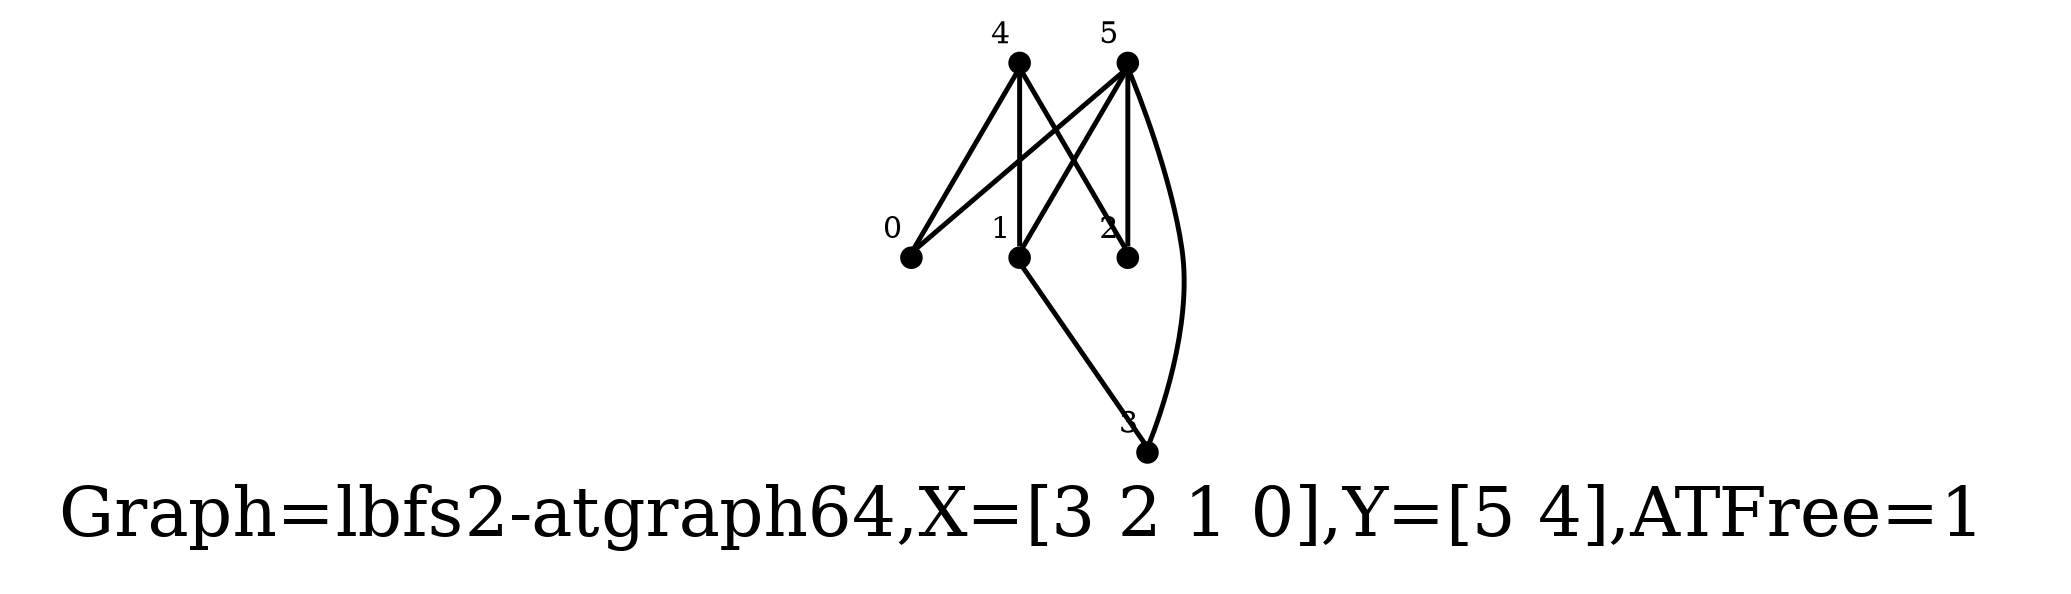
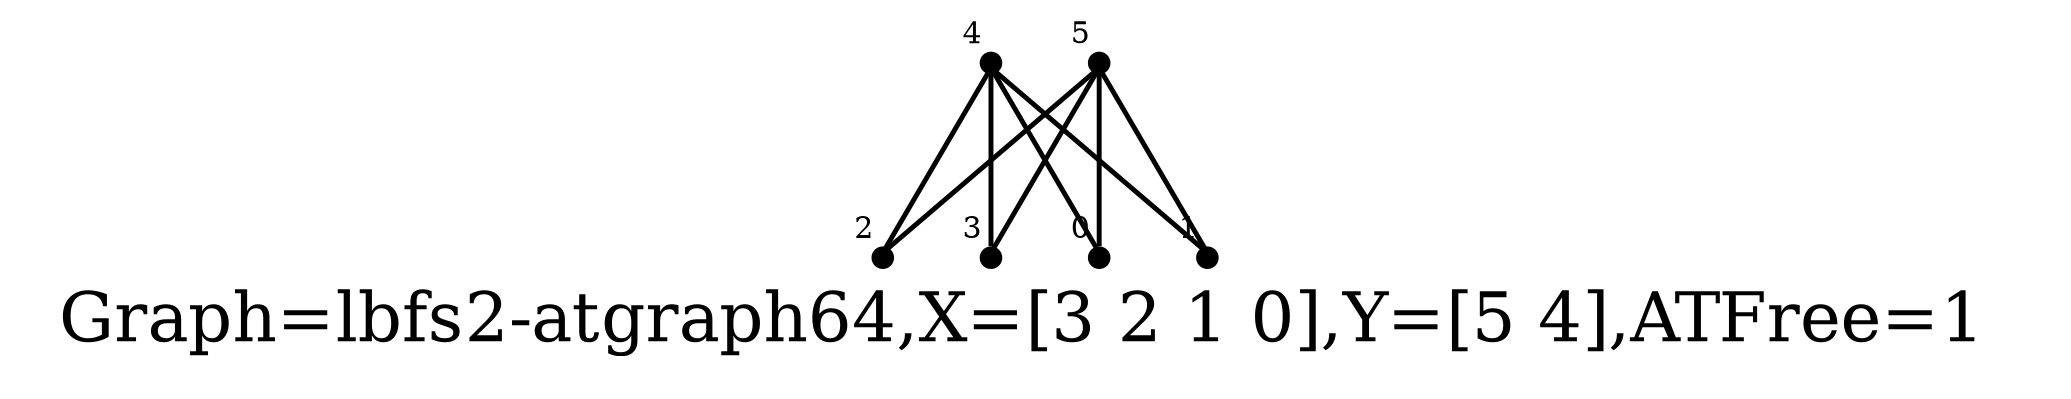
edge "1" -- "3": now "4" -- "3"
